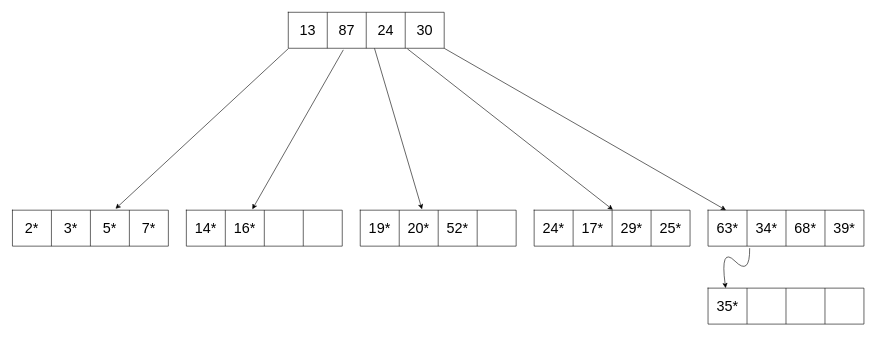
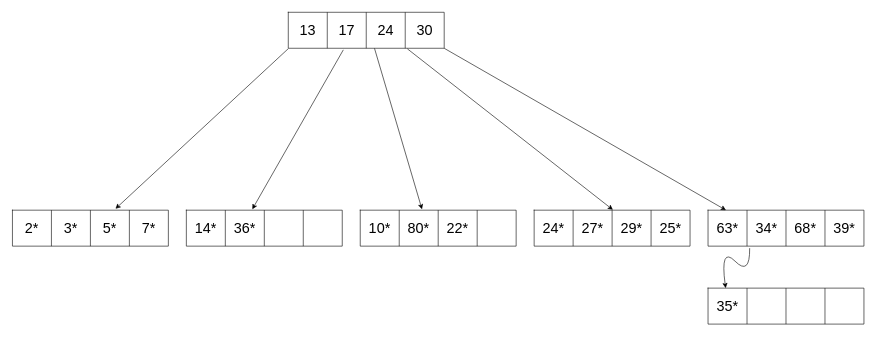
node "87": label "87" -> "17"
node "16*": label "16*" -> "36*"
node "19*": label "19*" -> "10*"
node "20*": label "20*" -> "80*"
node "52*": label "52*" -> "22*"
node "17*": label "17*" -> "27*"
